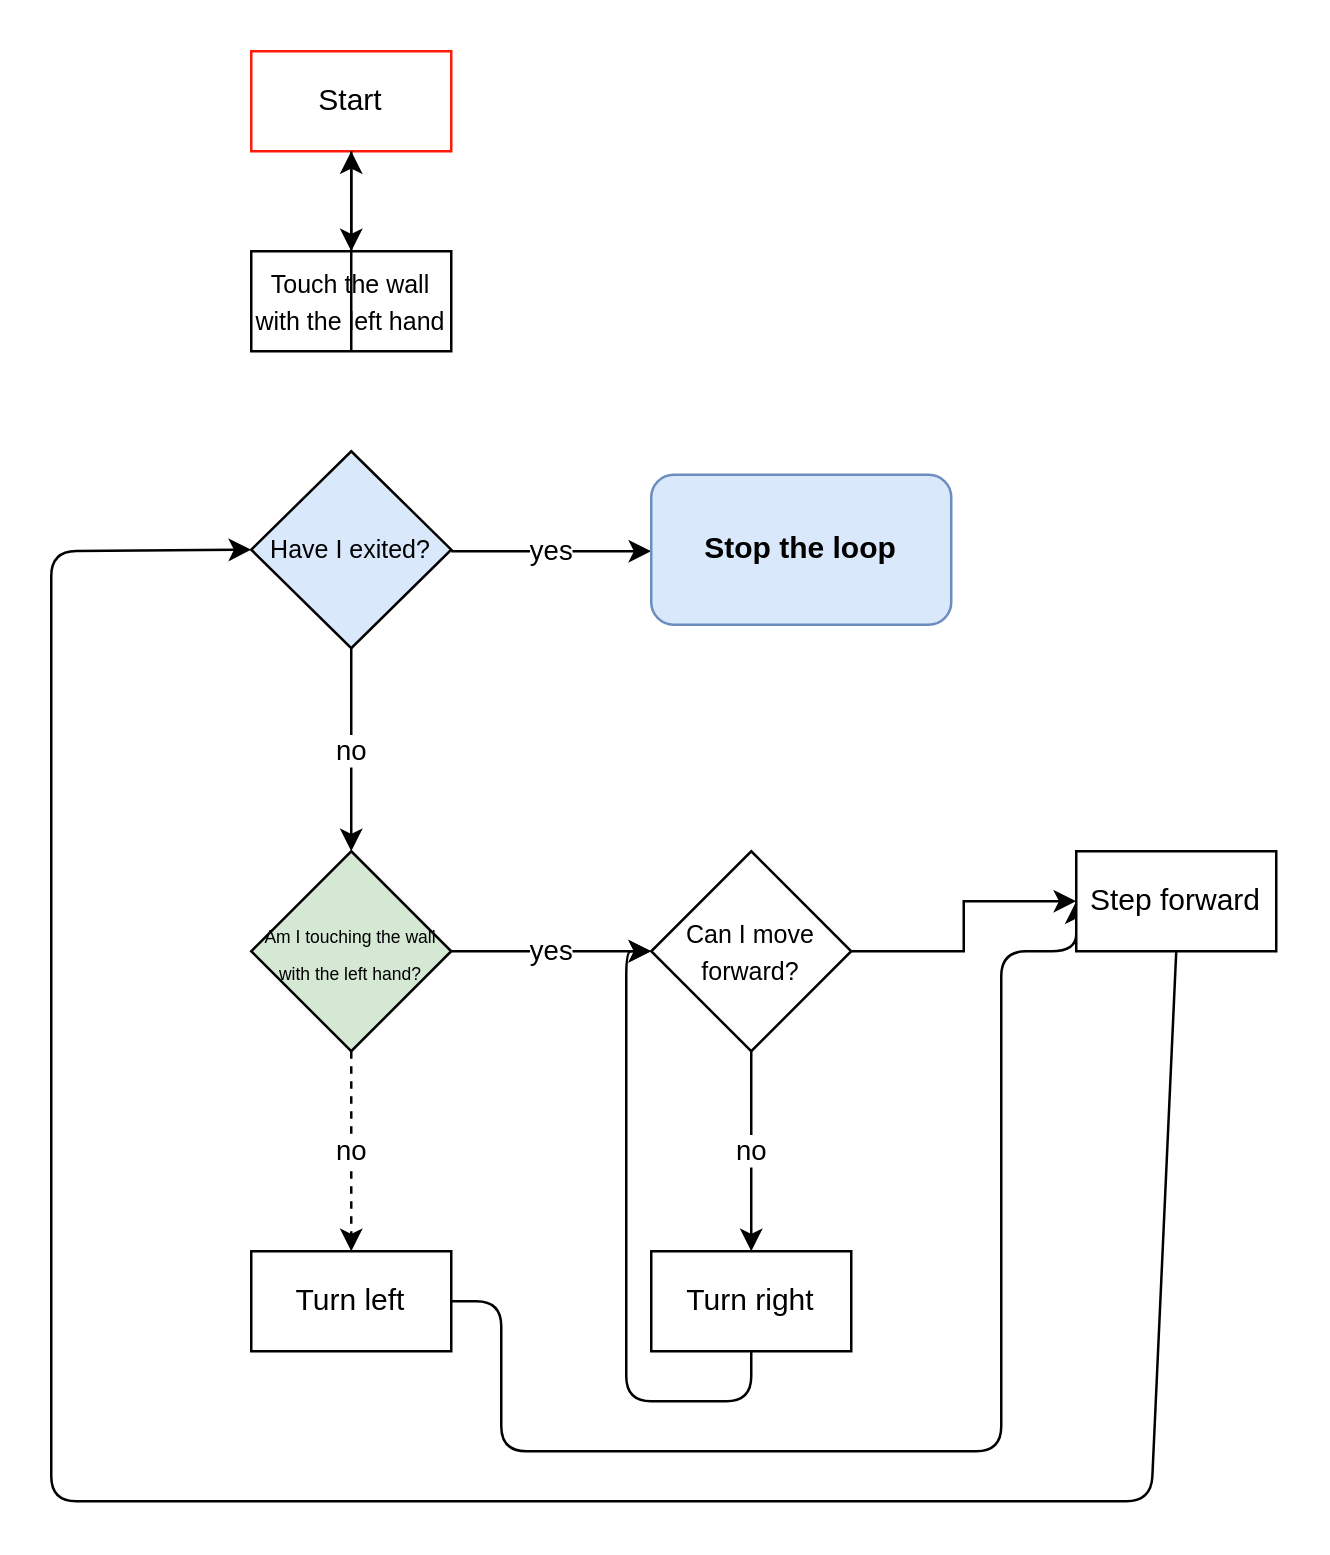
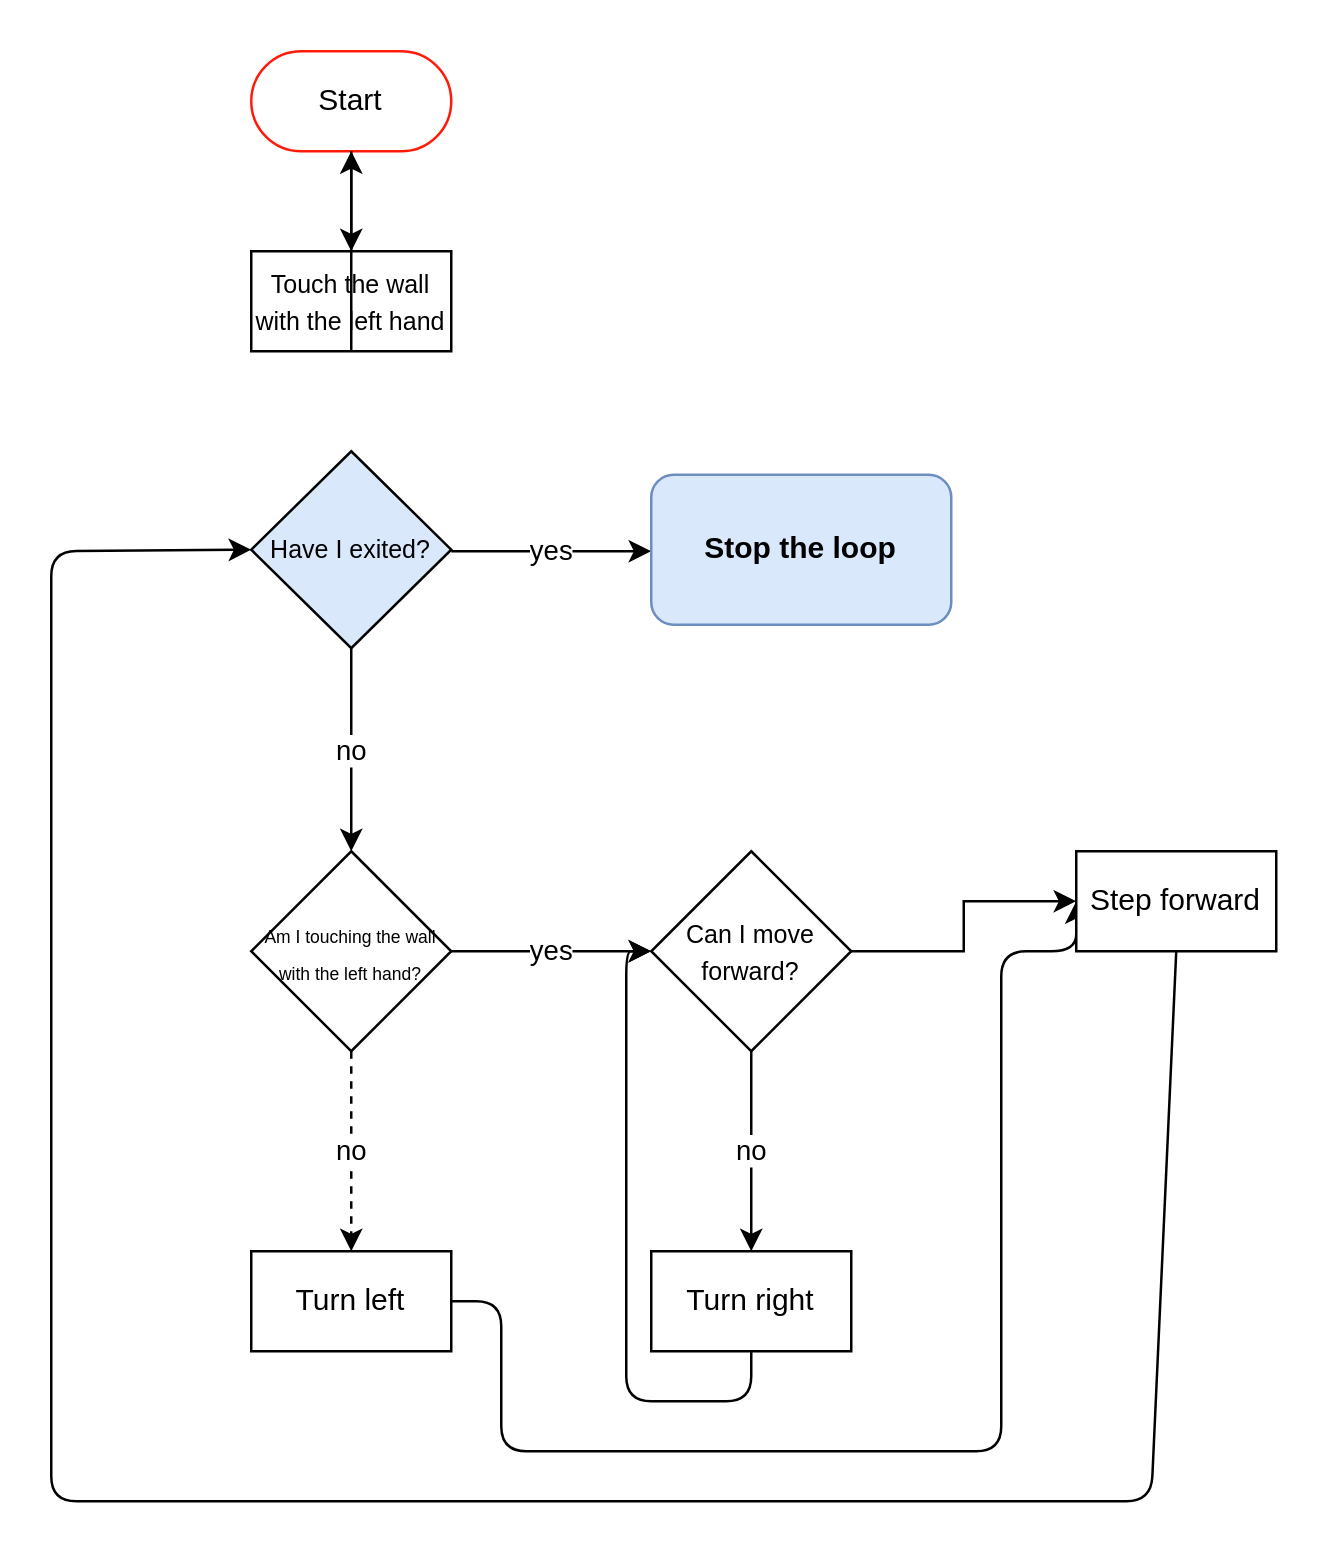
node "Start": shape rectangle -> rounded rectangle
node "Am I touching the wall with the left hand?": fillcolor #d5e8d4 -> #ffffff
